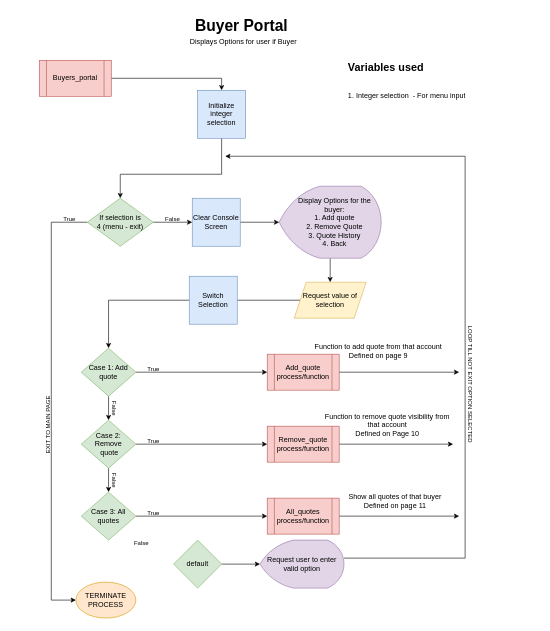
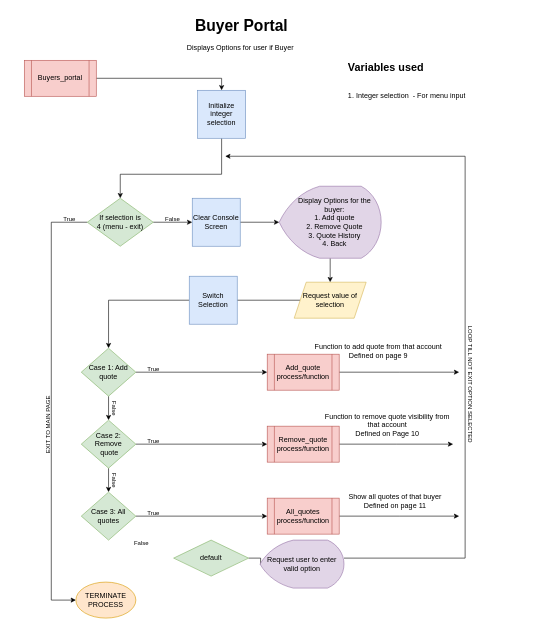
node "Displays Options for user if Buyer": moved (243, 42) -> (240, 48)
node "Buyers_portal": moved (75, 78) -> (60, 78)
node "default": size 48x48 -> 75x36
